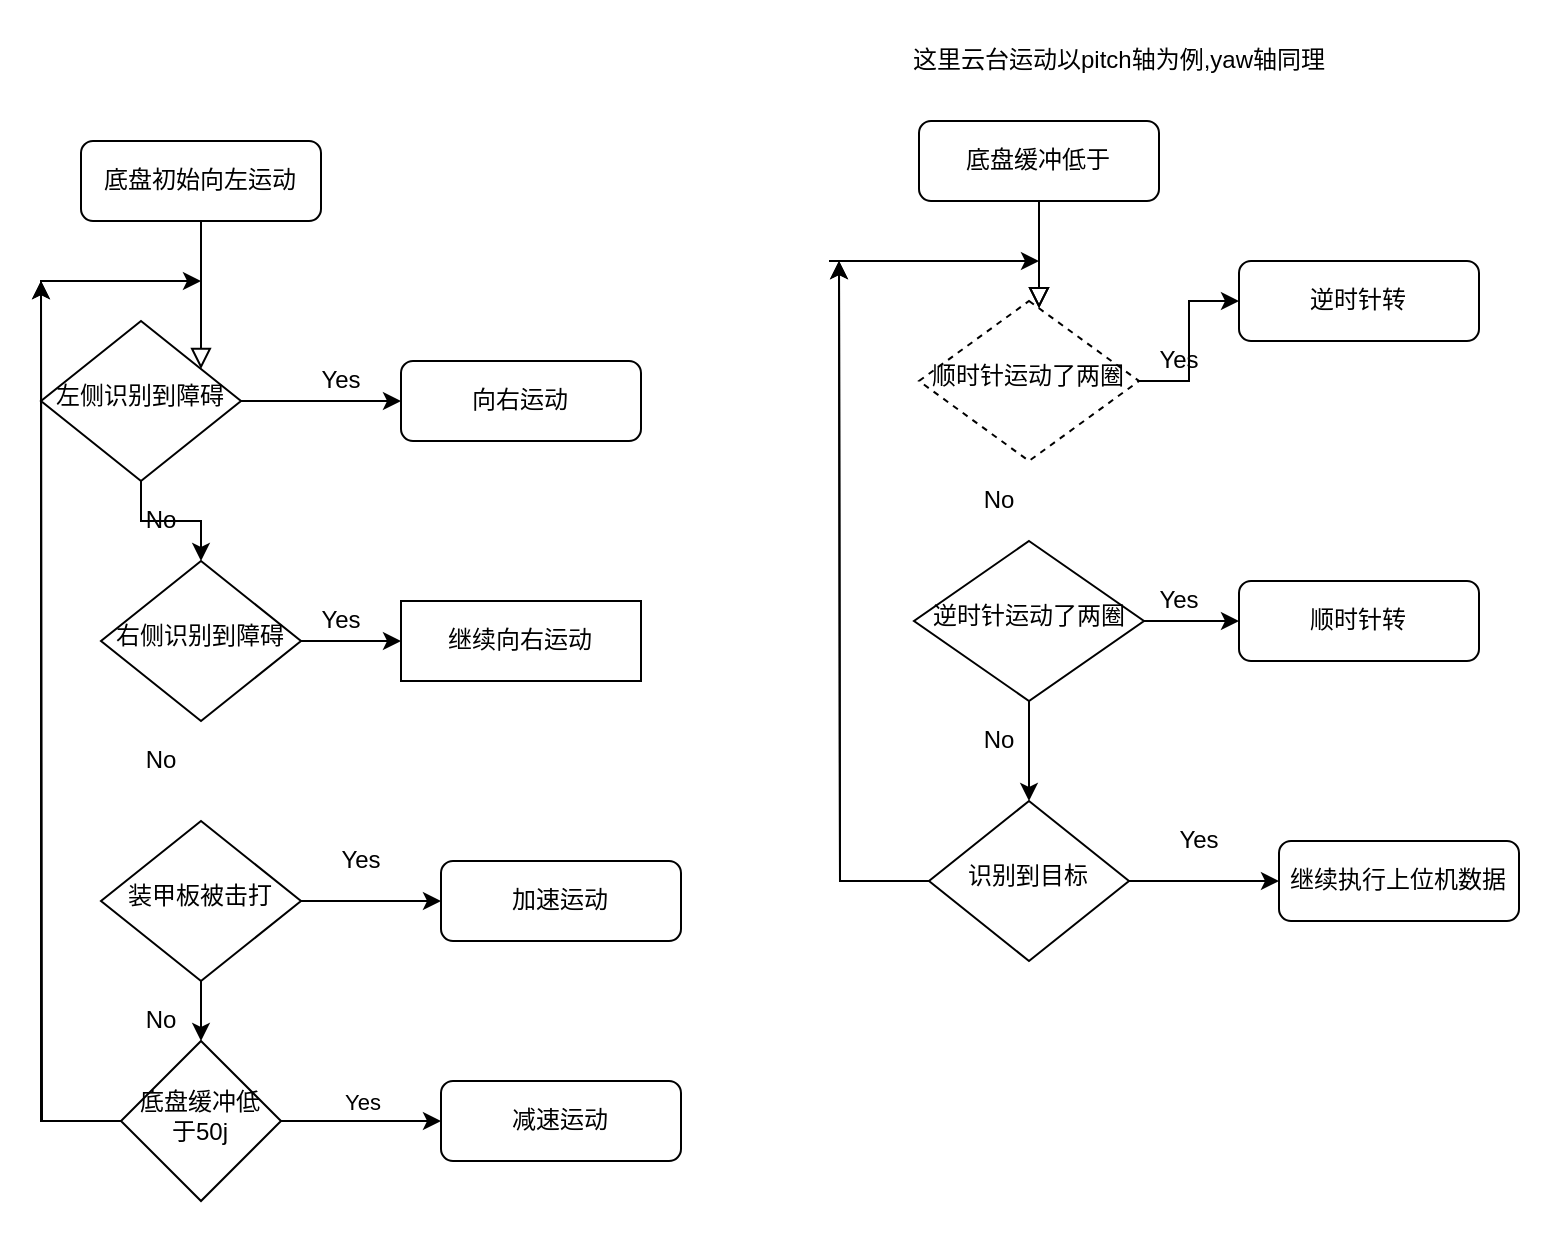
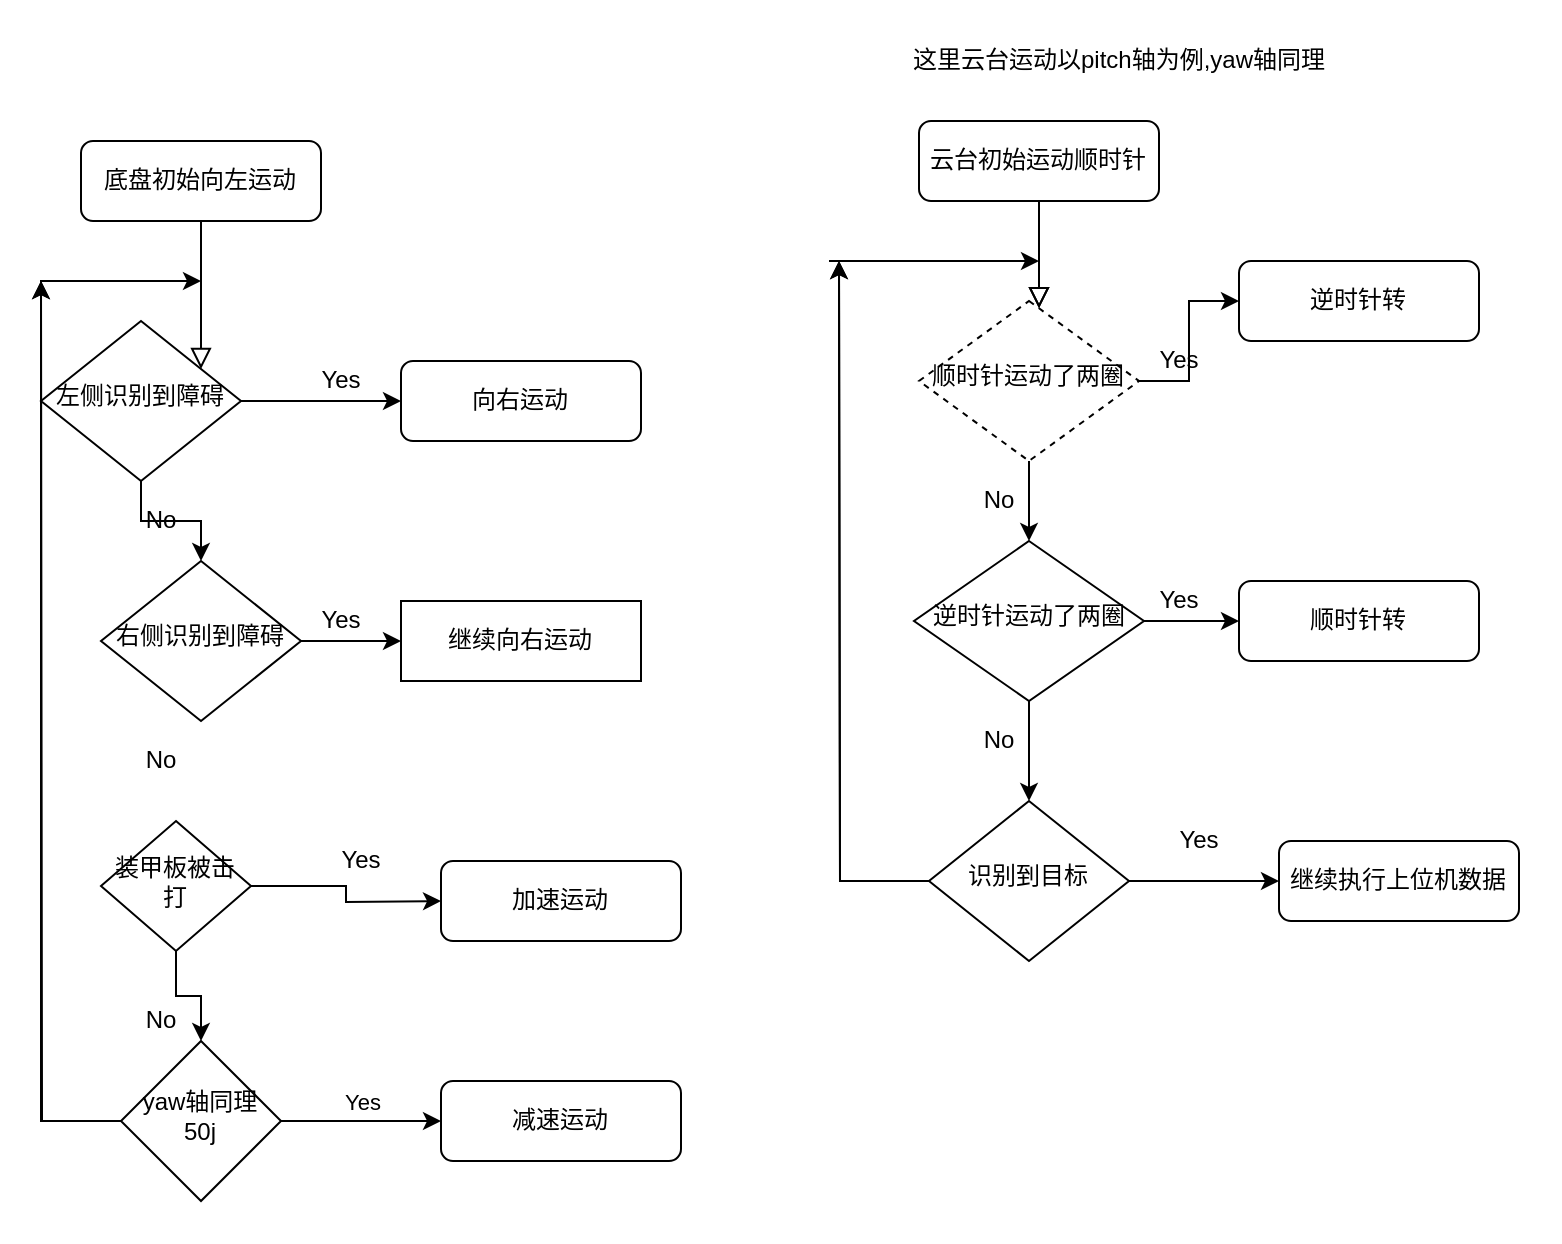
node "底盘缓冲低于": label "底盘缓冲低于" -> "云台初始运动顺时针"
edge "顺时针运动了两圈" -> "逆时针运动了两圈": added
node "装甲板被击打": size 200x160 -> 150x130
node "底盘缓冲低于50j": label "底盘缓冲低于50j" -> "yaw轴同理50j"
